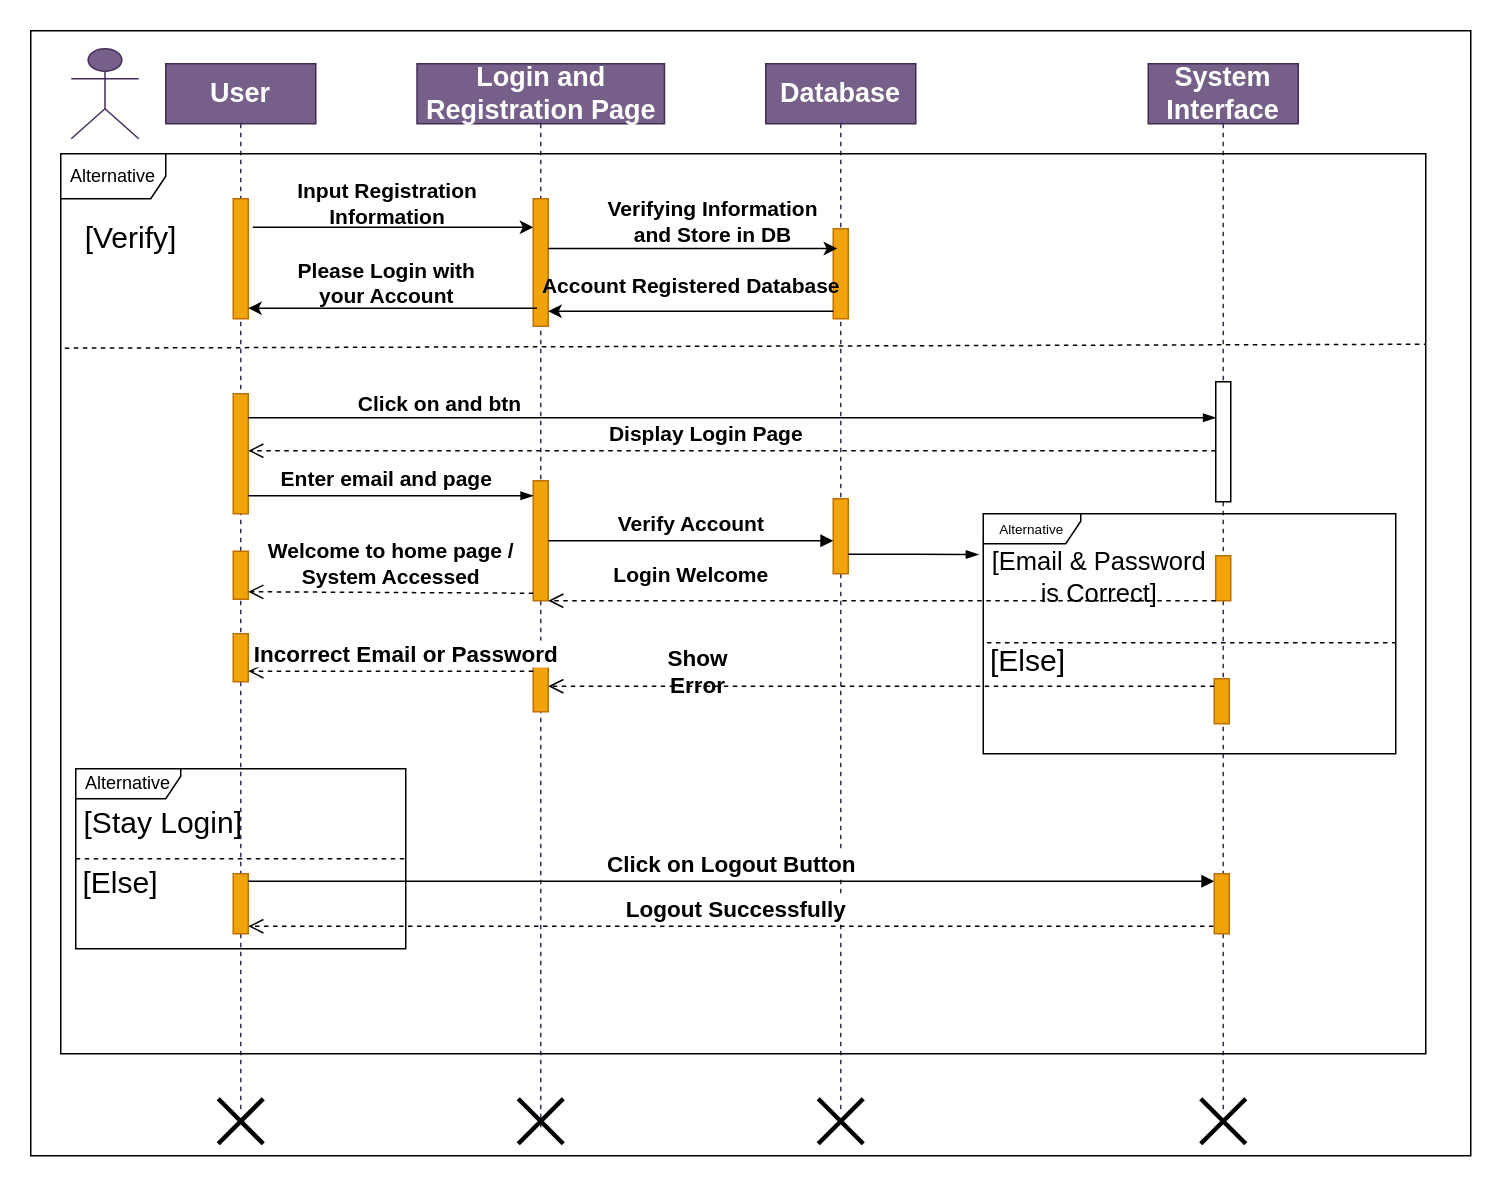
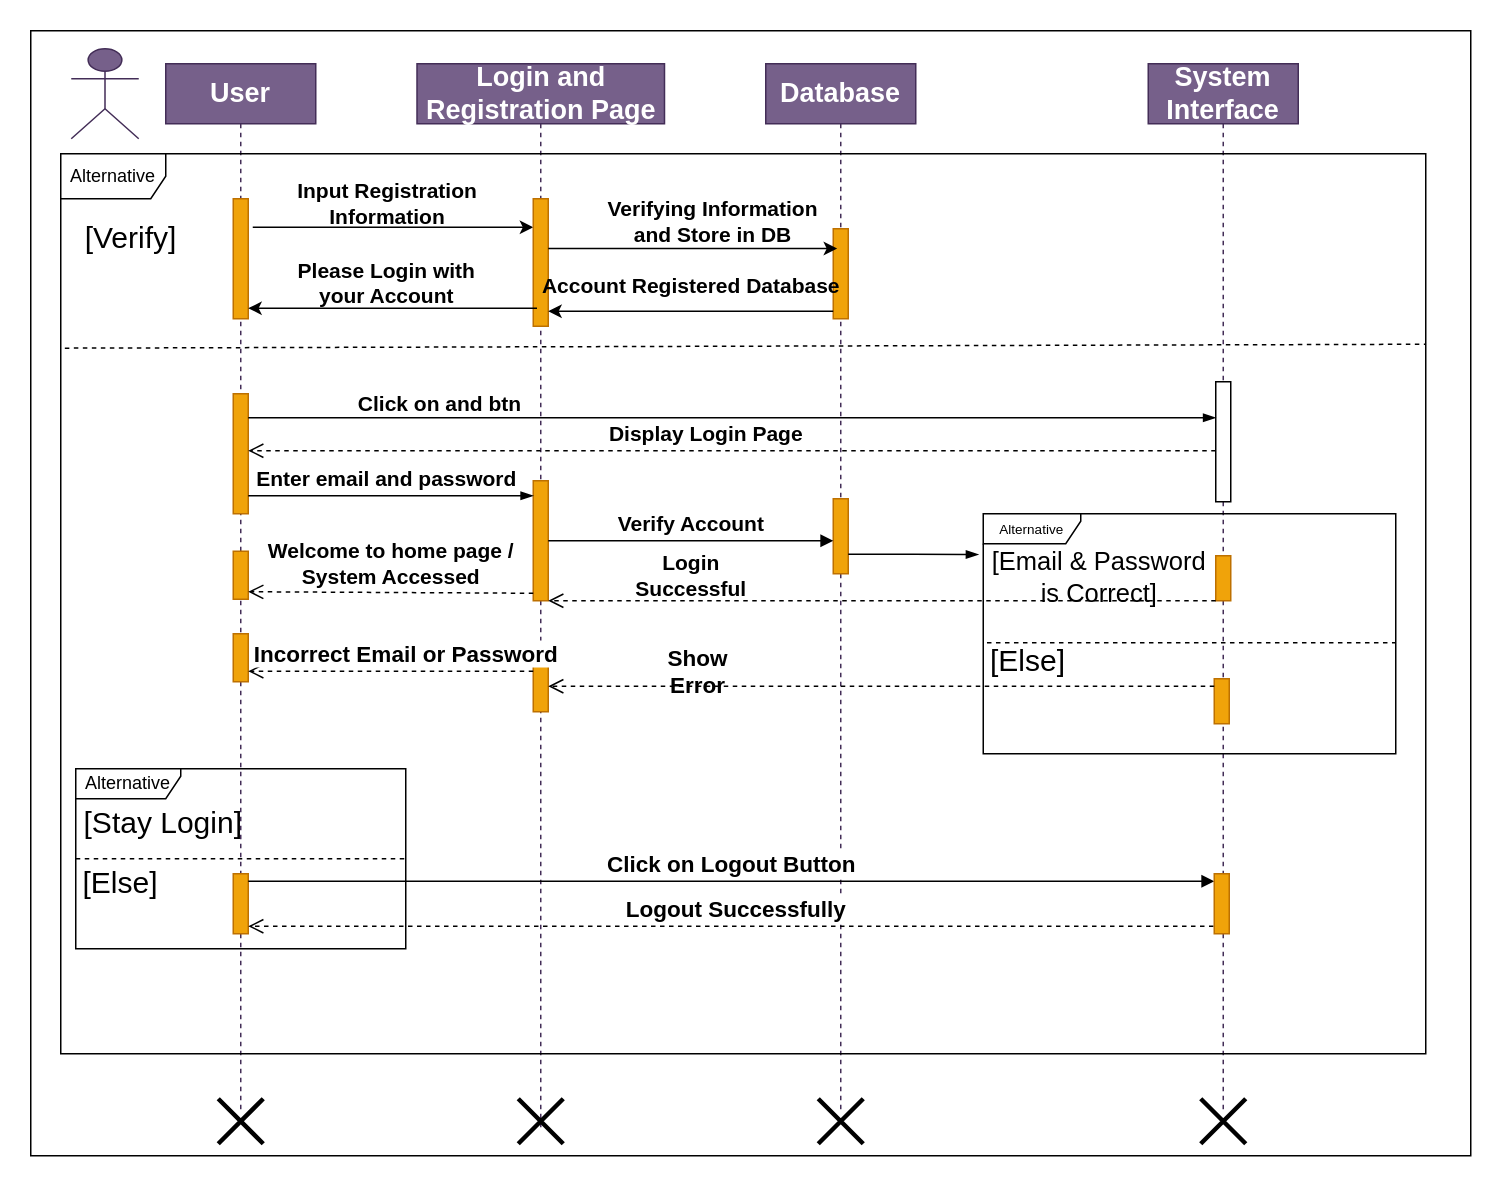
node "Enter email and page": label "Enter email and page" -> "Enter email and password"
node "Login Welcome": label "Login Welcome" -> "Login Successful"
